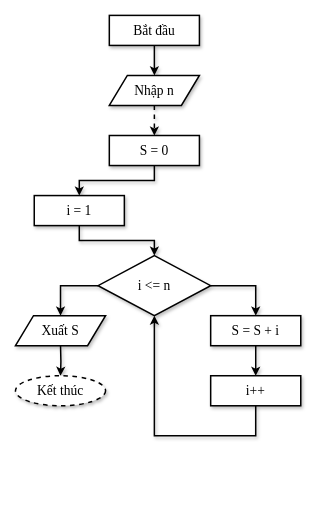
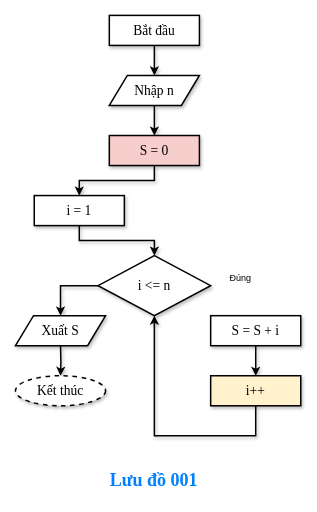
edge "Nhập n" -> "S = 0": style dashed -> solid
node "S = 0": fillcolor #ffffff -> #f8cecc
node "Đúng": added
edge "i <= n" -> "S = S + i": removed
node "i++": fillcolor #ffffff -> #fff2cc
node "Lưu đồ 001": added
